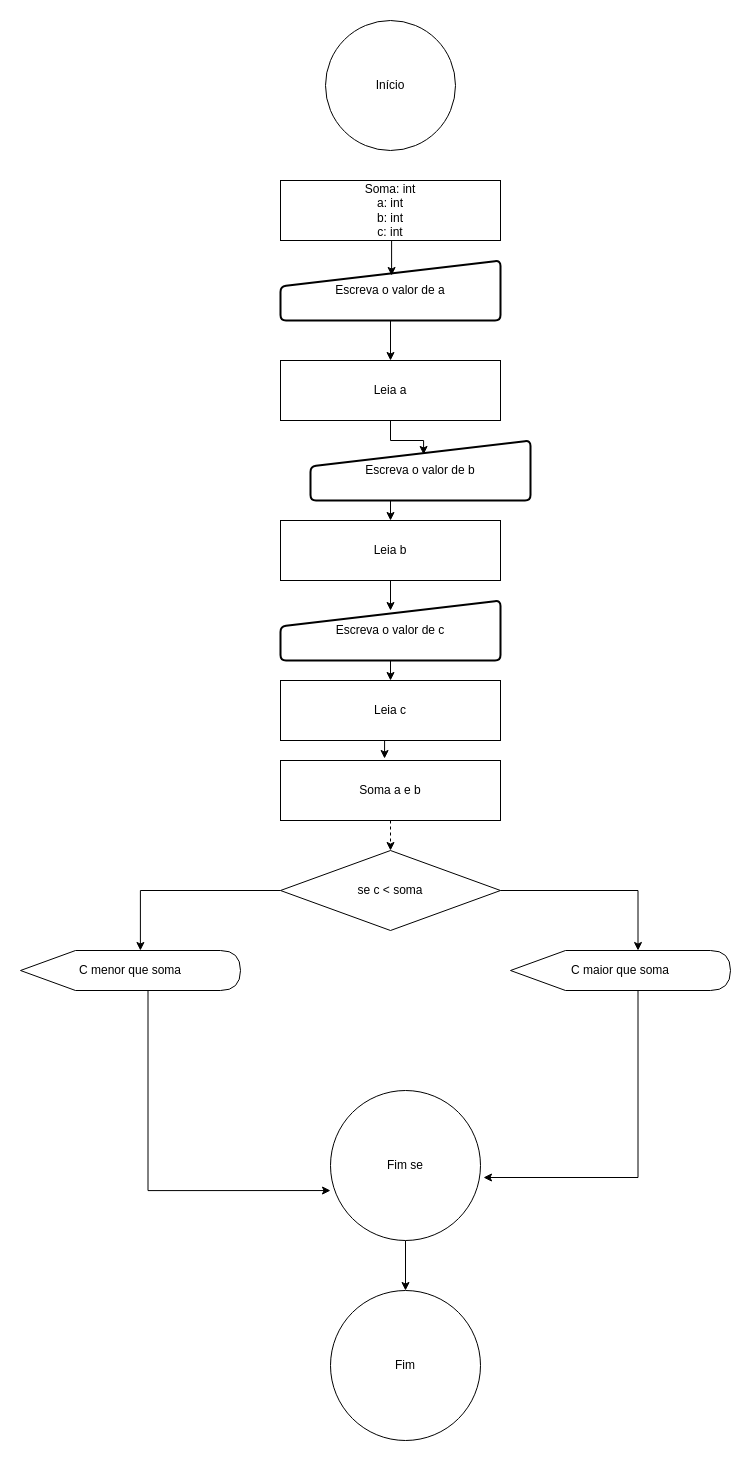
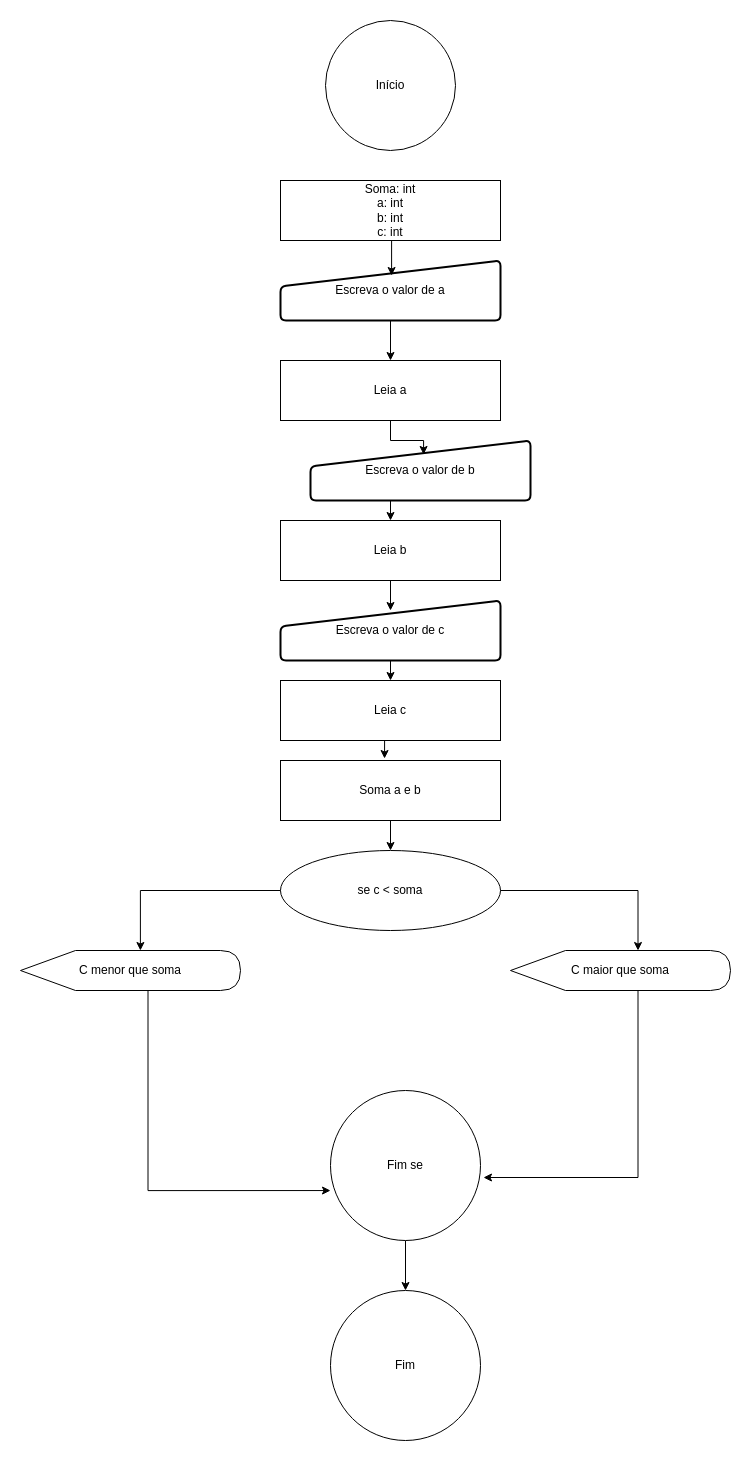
edge "Soma a e b" -> "se c < soma": style dashed -> solid
node "se c < soma": shape diamond -> ellipse
